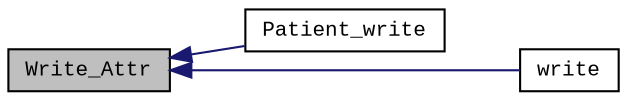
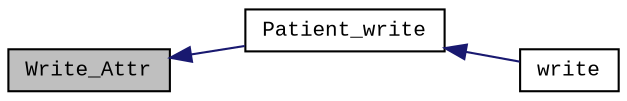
edge "write" -> "Write_Attr": now "write" -> "Patient_write"
